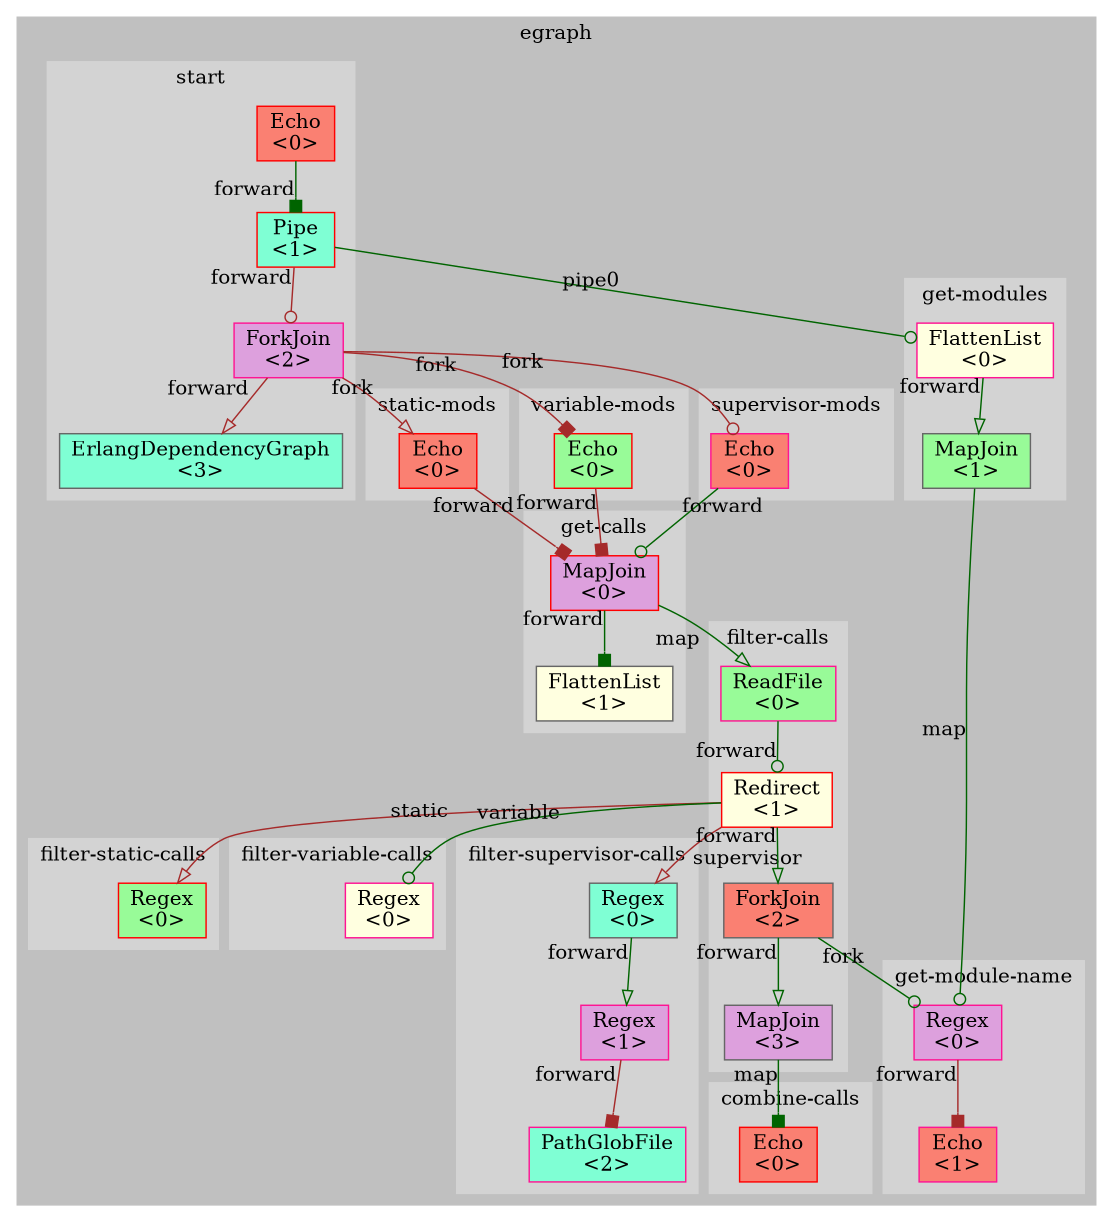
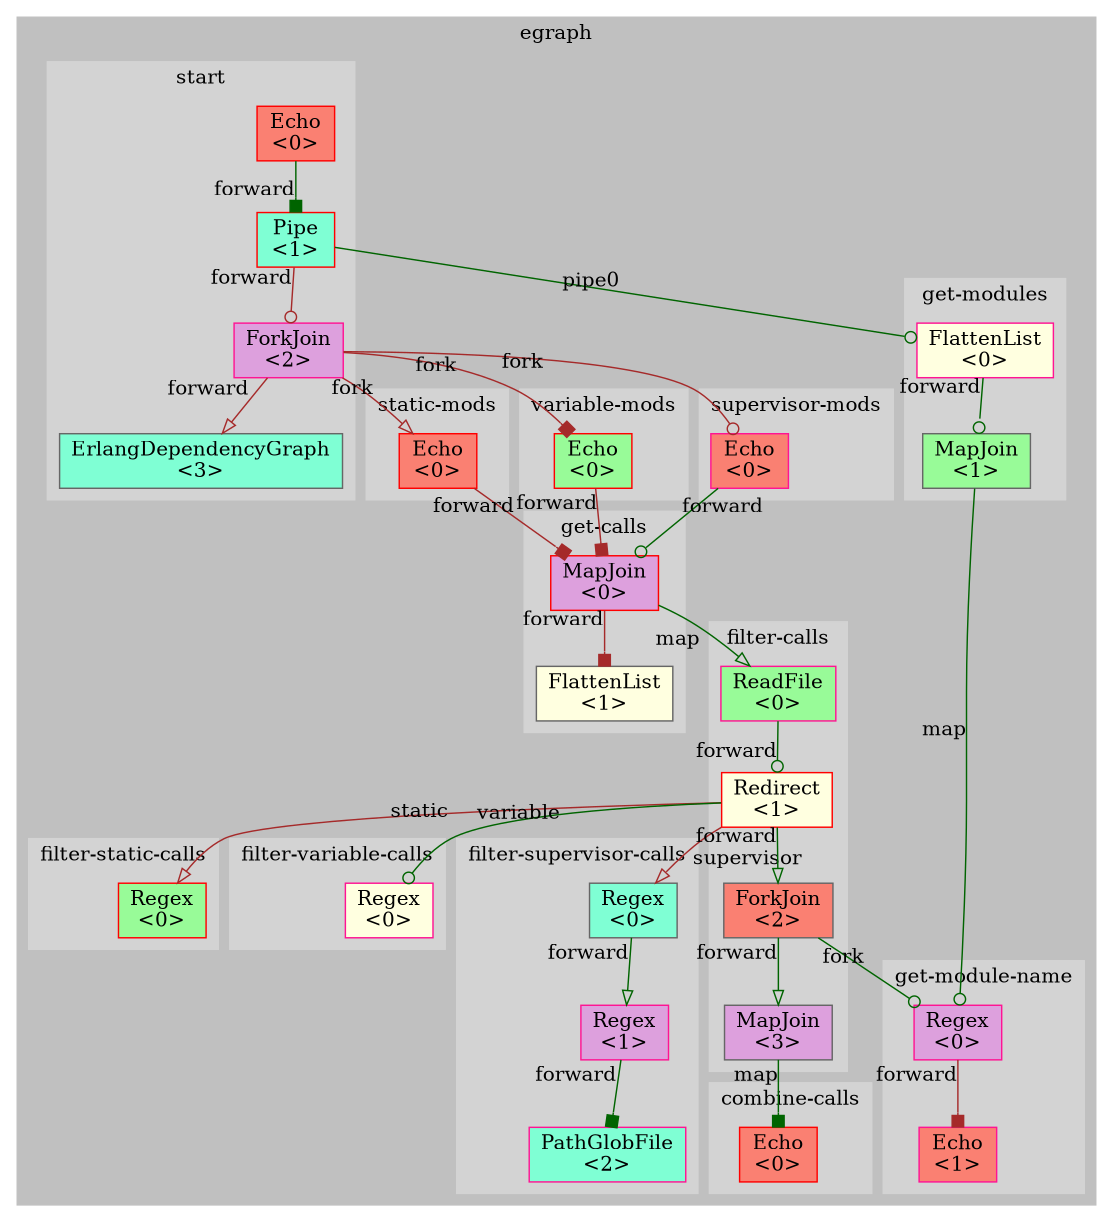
edge "FlattenList <0>" -> "MapJoin <1>": arrowhead onormal -> odot
edge "MapJoin <0>" -> "FlattenList <1>": color darkgreen -> brown
edge "Regex <1>" -> "PathGlobFile <2>": color brown -> darkgreen
